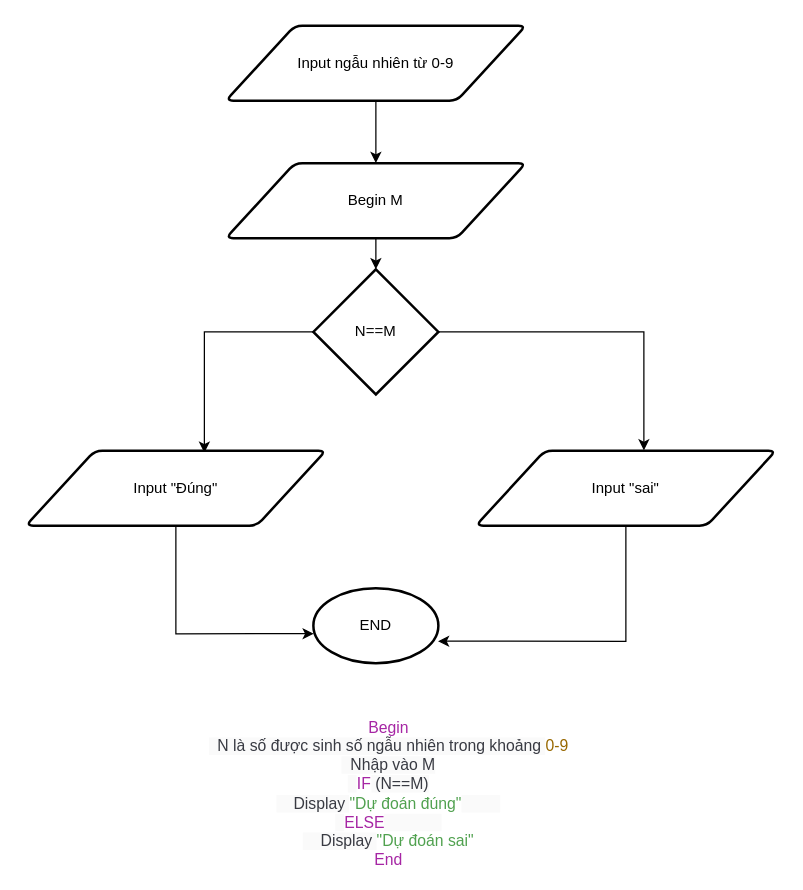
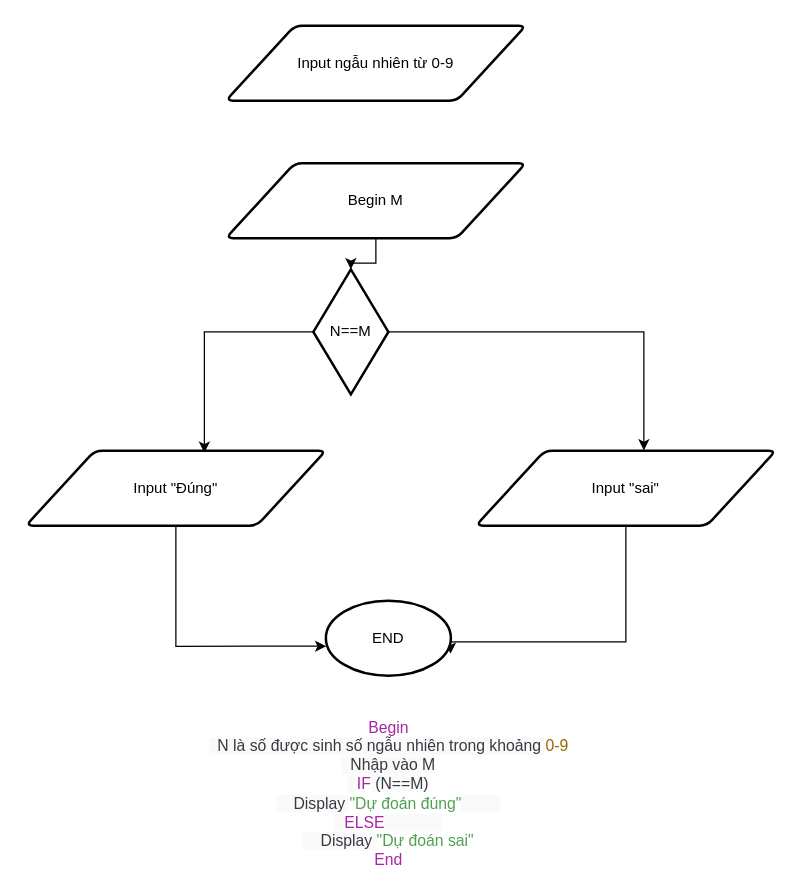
edge "Input ngẫu nhiên từ 0-9" -> "Begin M": removed
node "N==M": size 125x125 -> 75x125
node "END": moved (376, 626) -> (388, 638)
